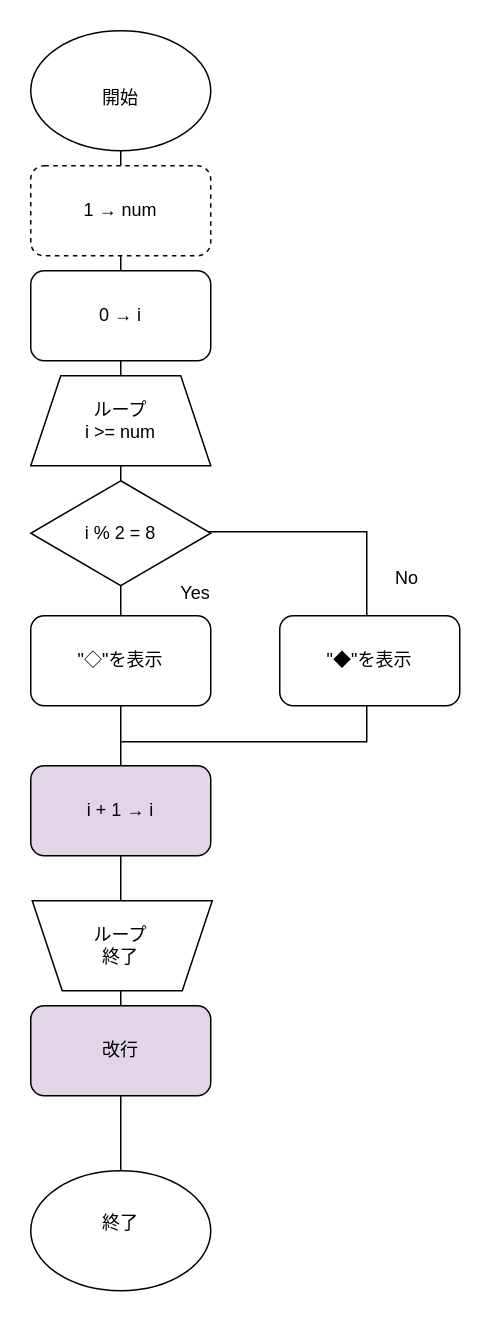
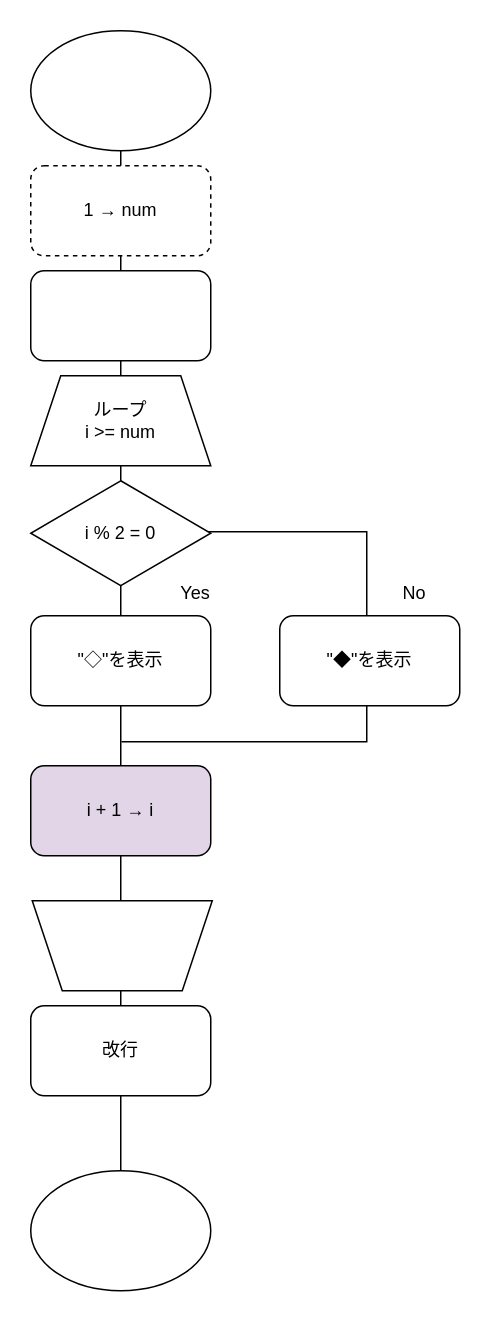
node "開始": removed
node "0 → i": removed
node "i % 2 = 8": label "i % 2 = 8" -> "i % 2 = 0"
node "No": moved (407, 578) -> (415, 593)
node "ループ 終了": removed
node "改行": fillcolor #e1d5e7 -> #ffffff
node "終了": removed
